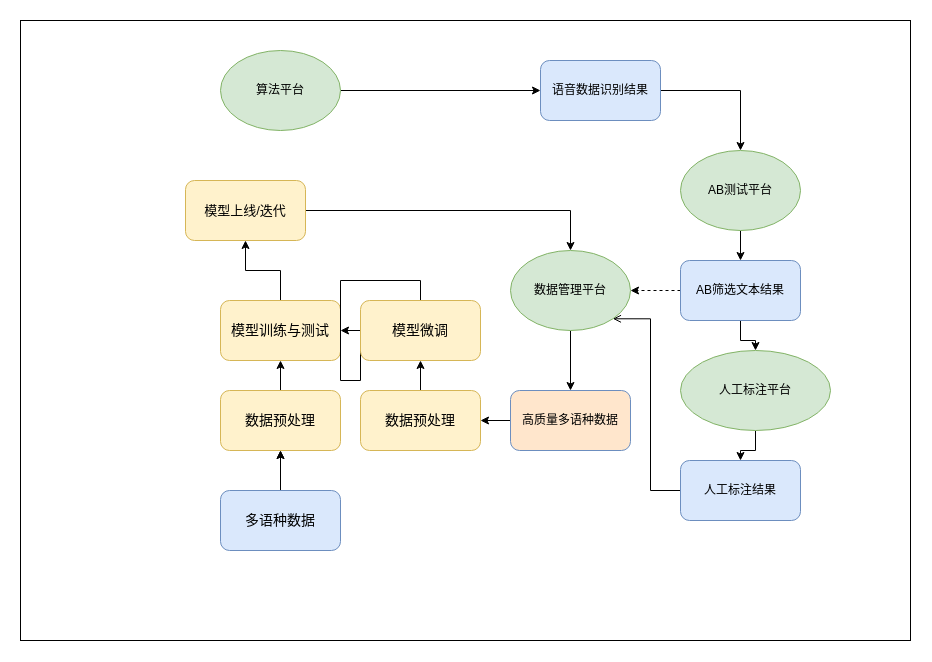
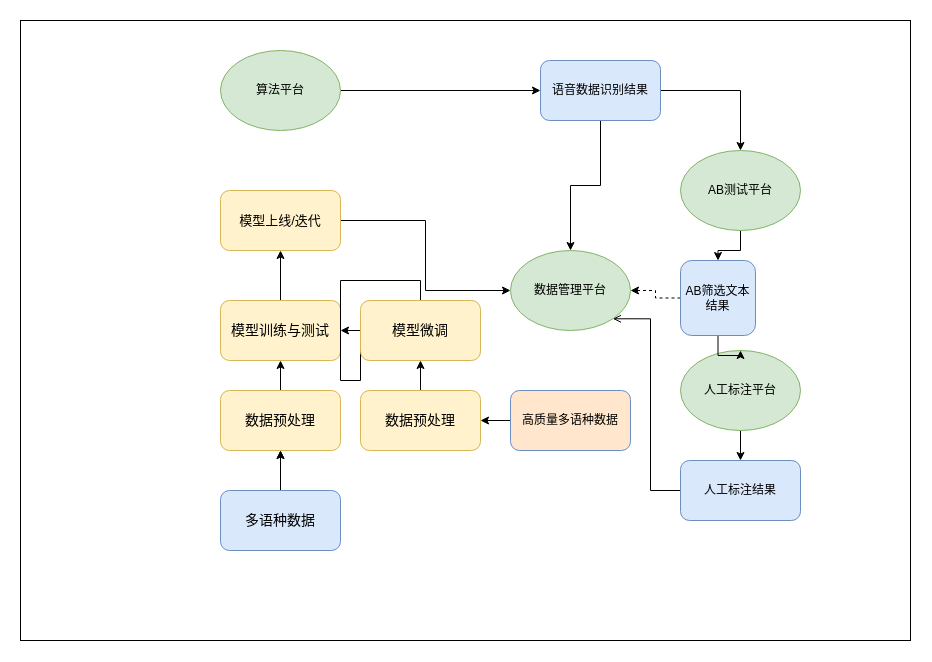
edge "语音数据识别结果" -> "数据管理平台": added
node "模型上线/迭代": moved (246, 211) -> (281, 221)
node "AB筛选文本结果": size 120x60 -> 75x75
edge "数据管理平台" -> "高质量多语种数据": removed
node "人工标注平台": size 150x80 -> 120x80
